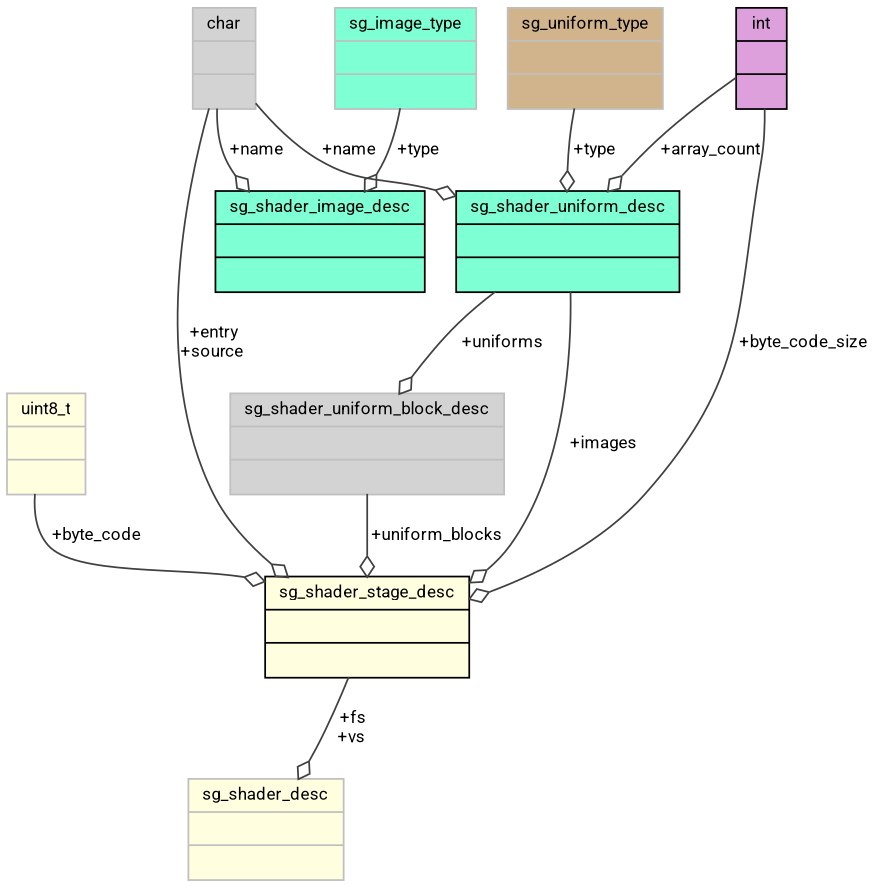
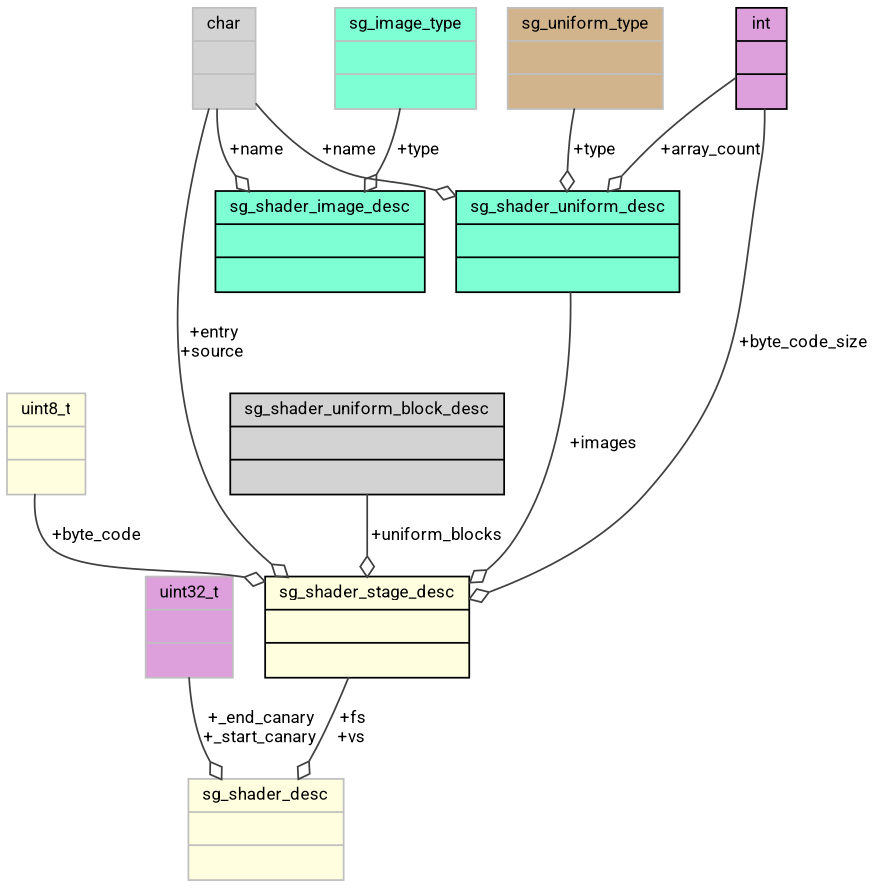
edge "sg_shader_uniform_desc" -> "sg_shader_uniform_block_desc": removed, label "+uniforms"
node "sg_shader_uniform_block_desc": color grey75 -> black
node "uint32_t": added
